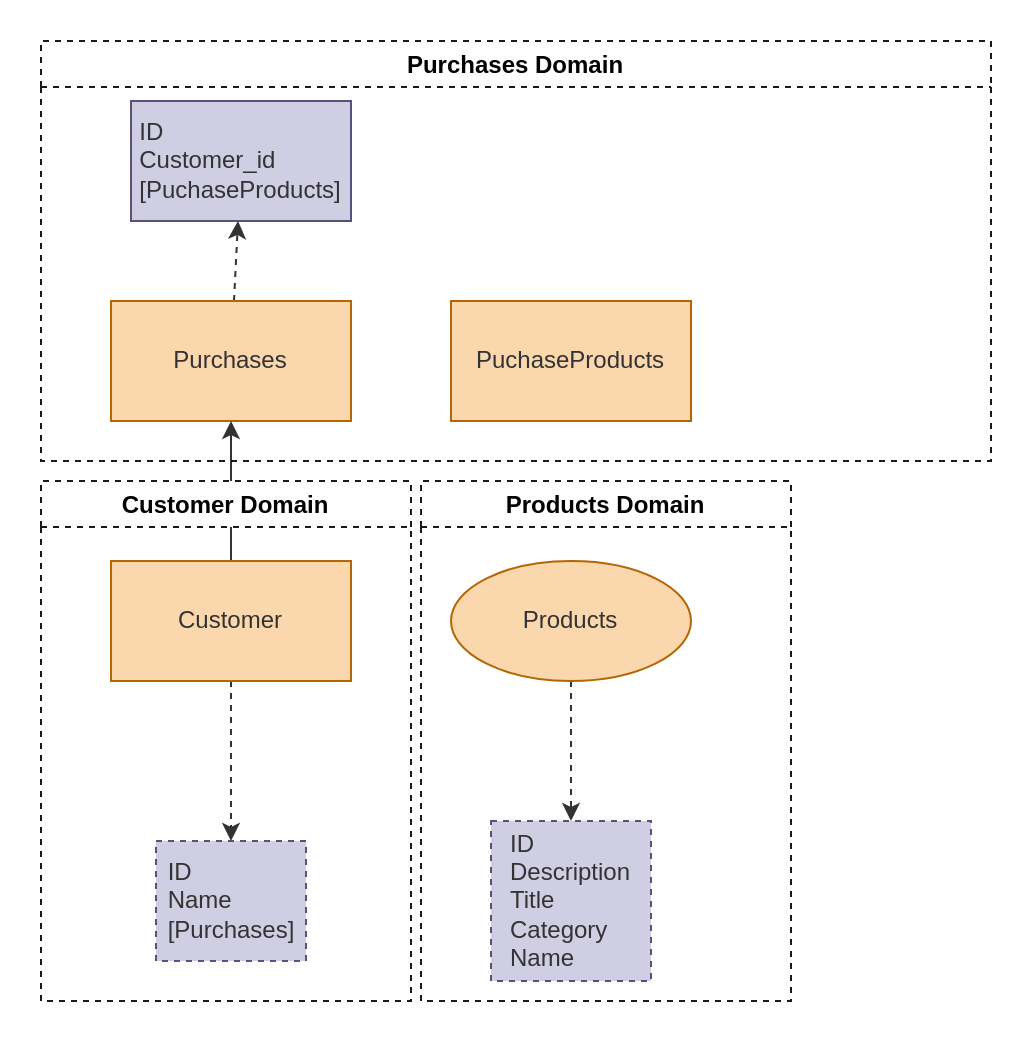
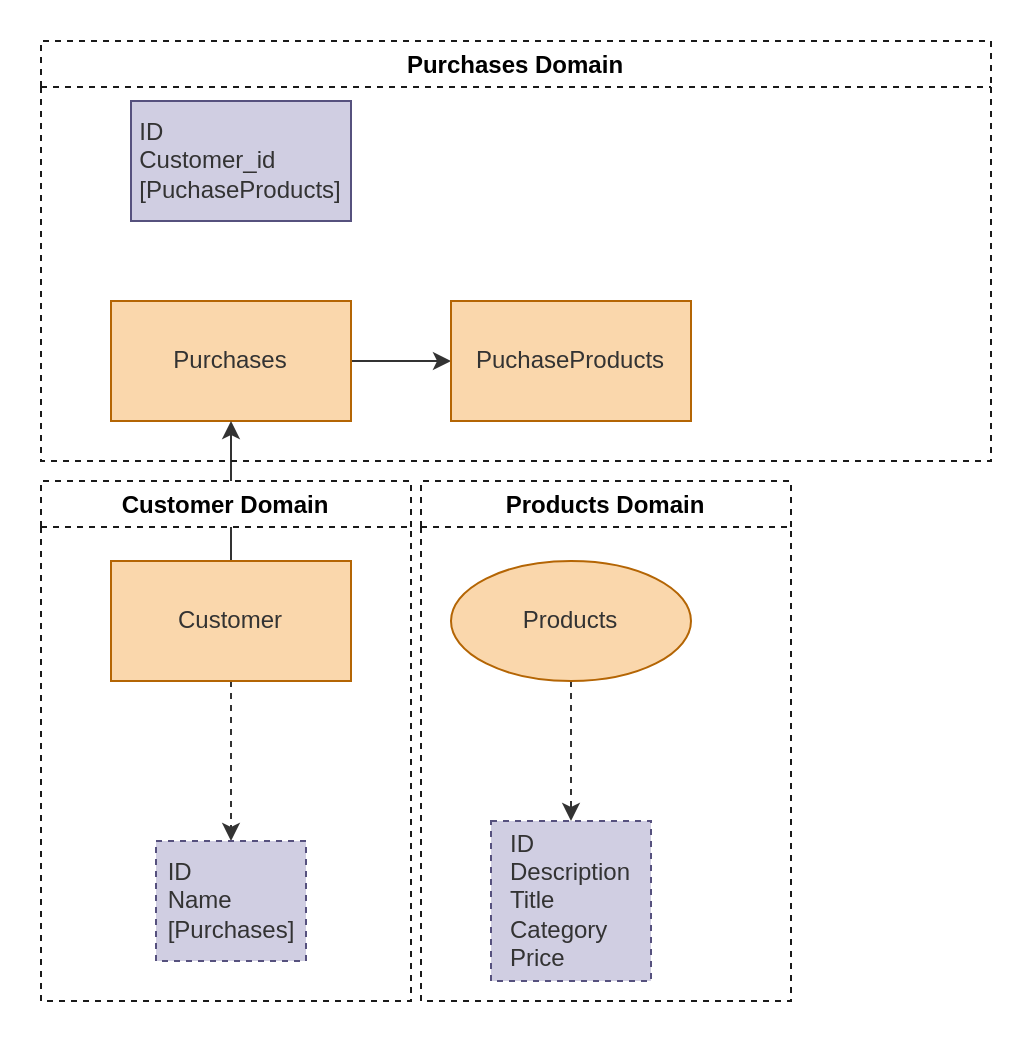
edge "Purchases" -> "ID Customer_id [PuchaseProducts]": removed
edge "Purchases" -> "PuchaseProducts": added
node "ID Description Title Category Name": label "ID Description Title Category Name" -> "ID Description Title Category Price"
